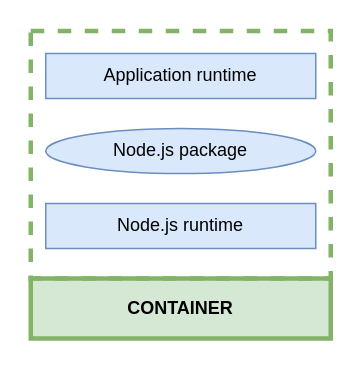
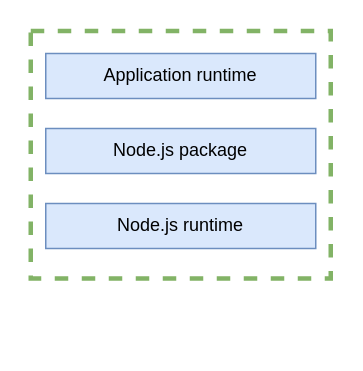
node "Node.js package": shape ellipse -> rectangle
node "CONTAINER": removed
